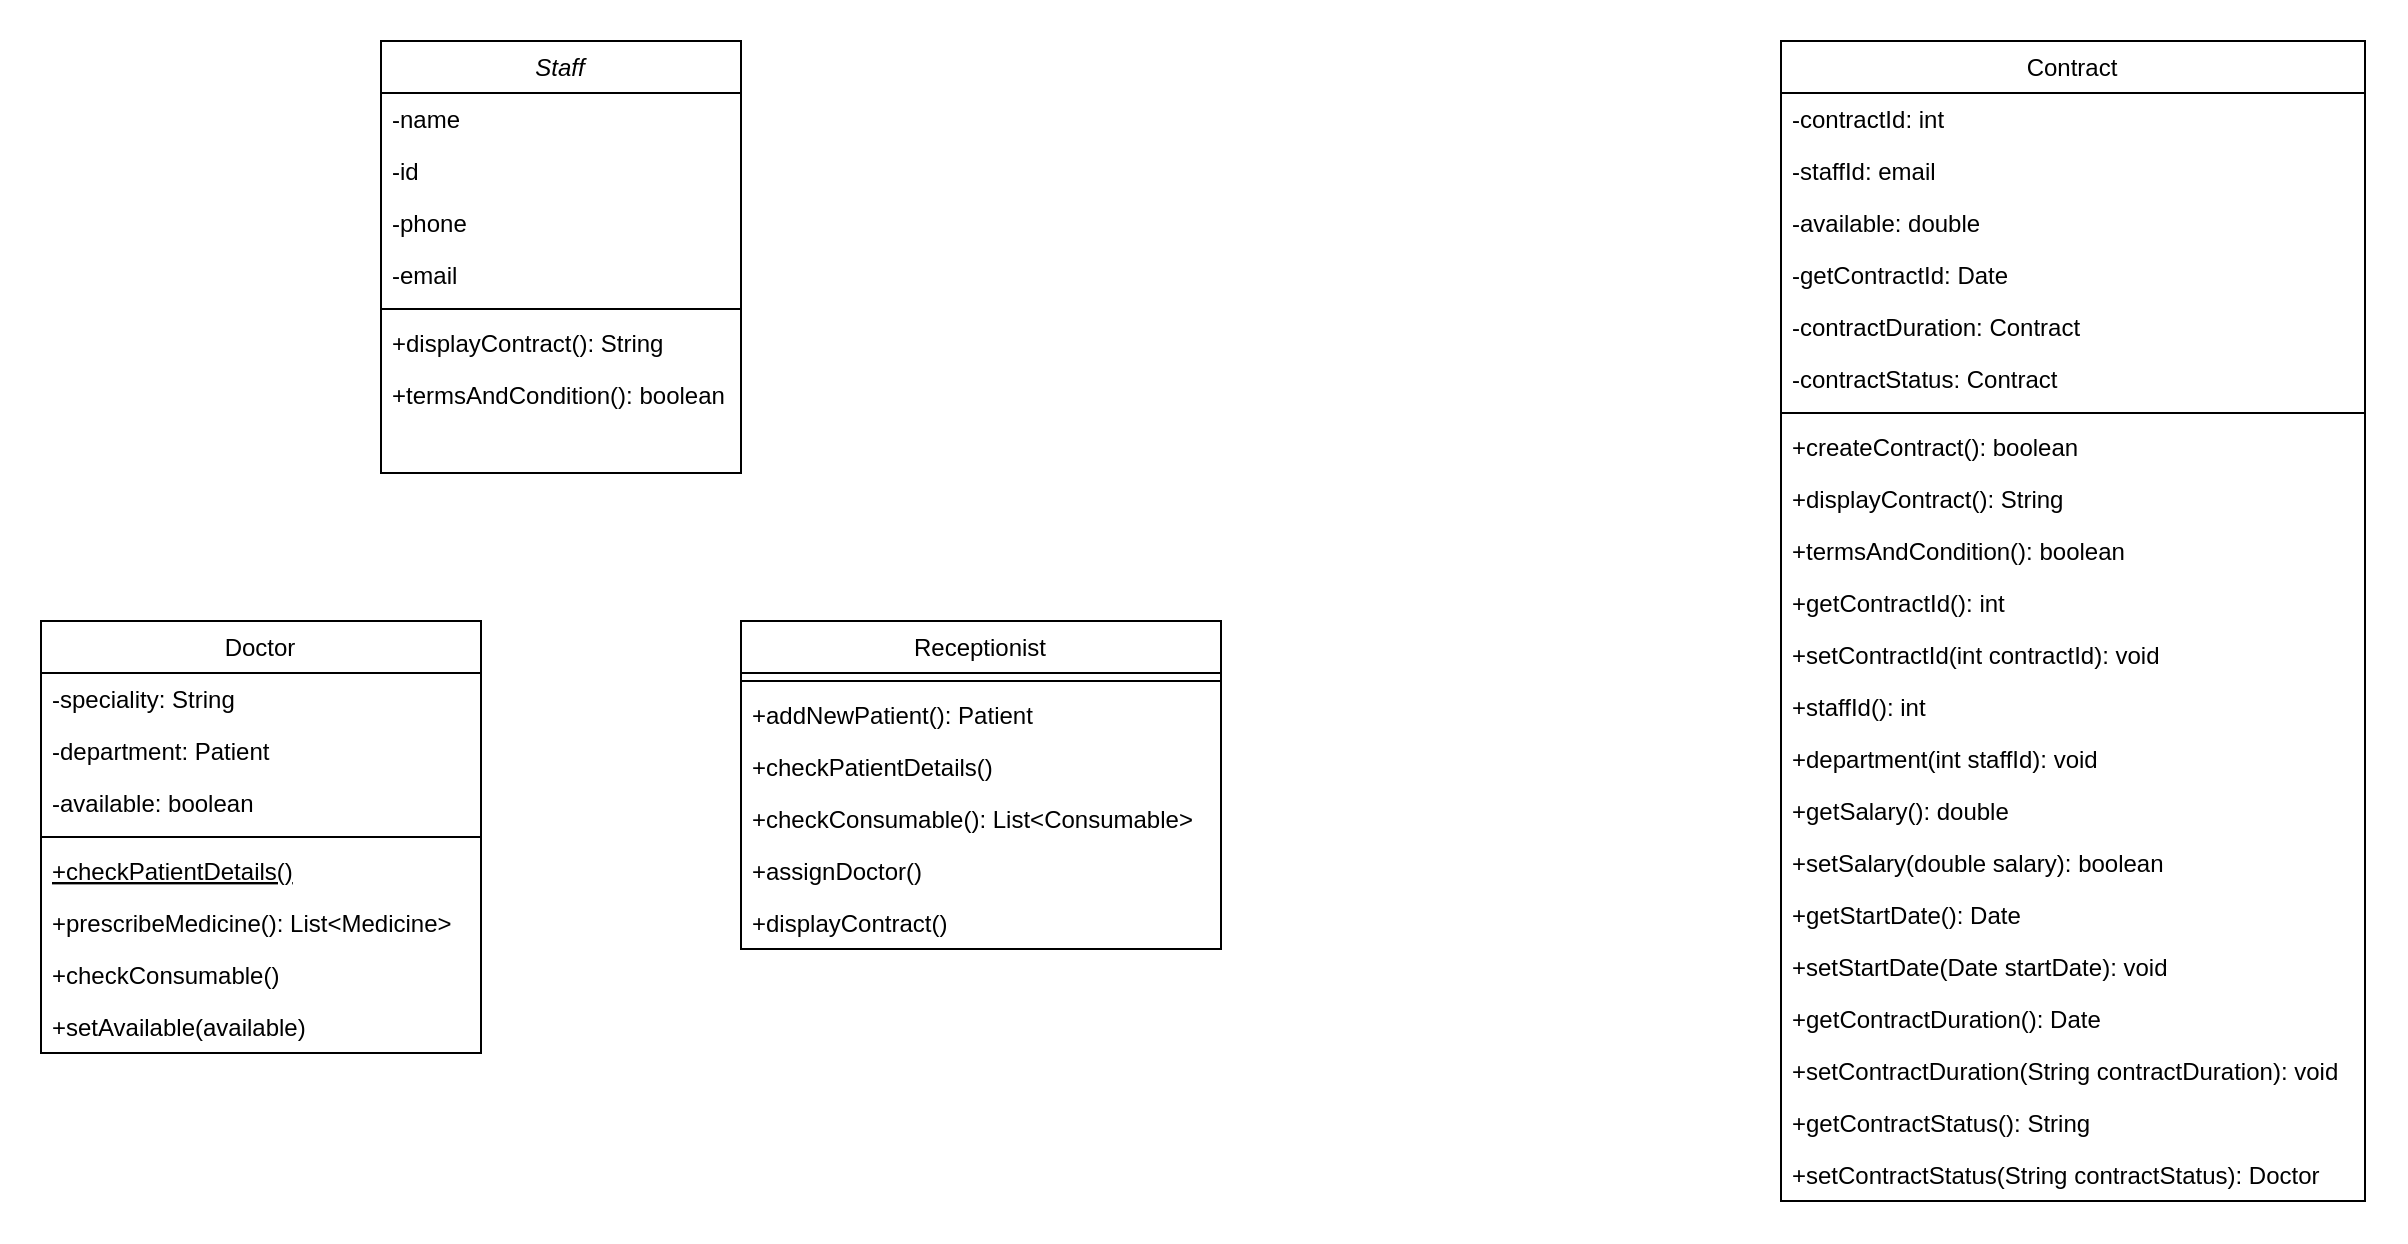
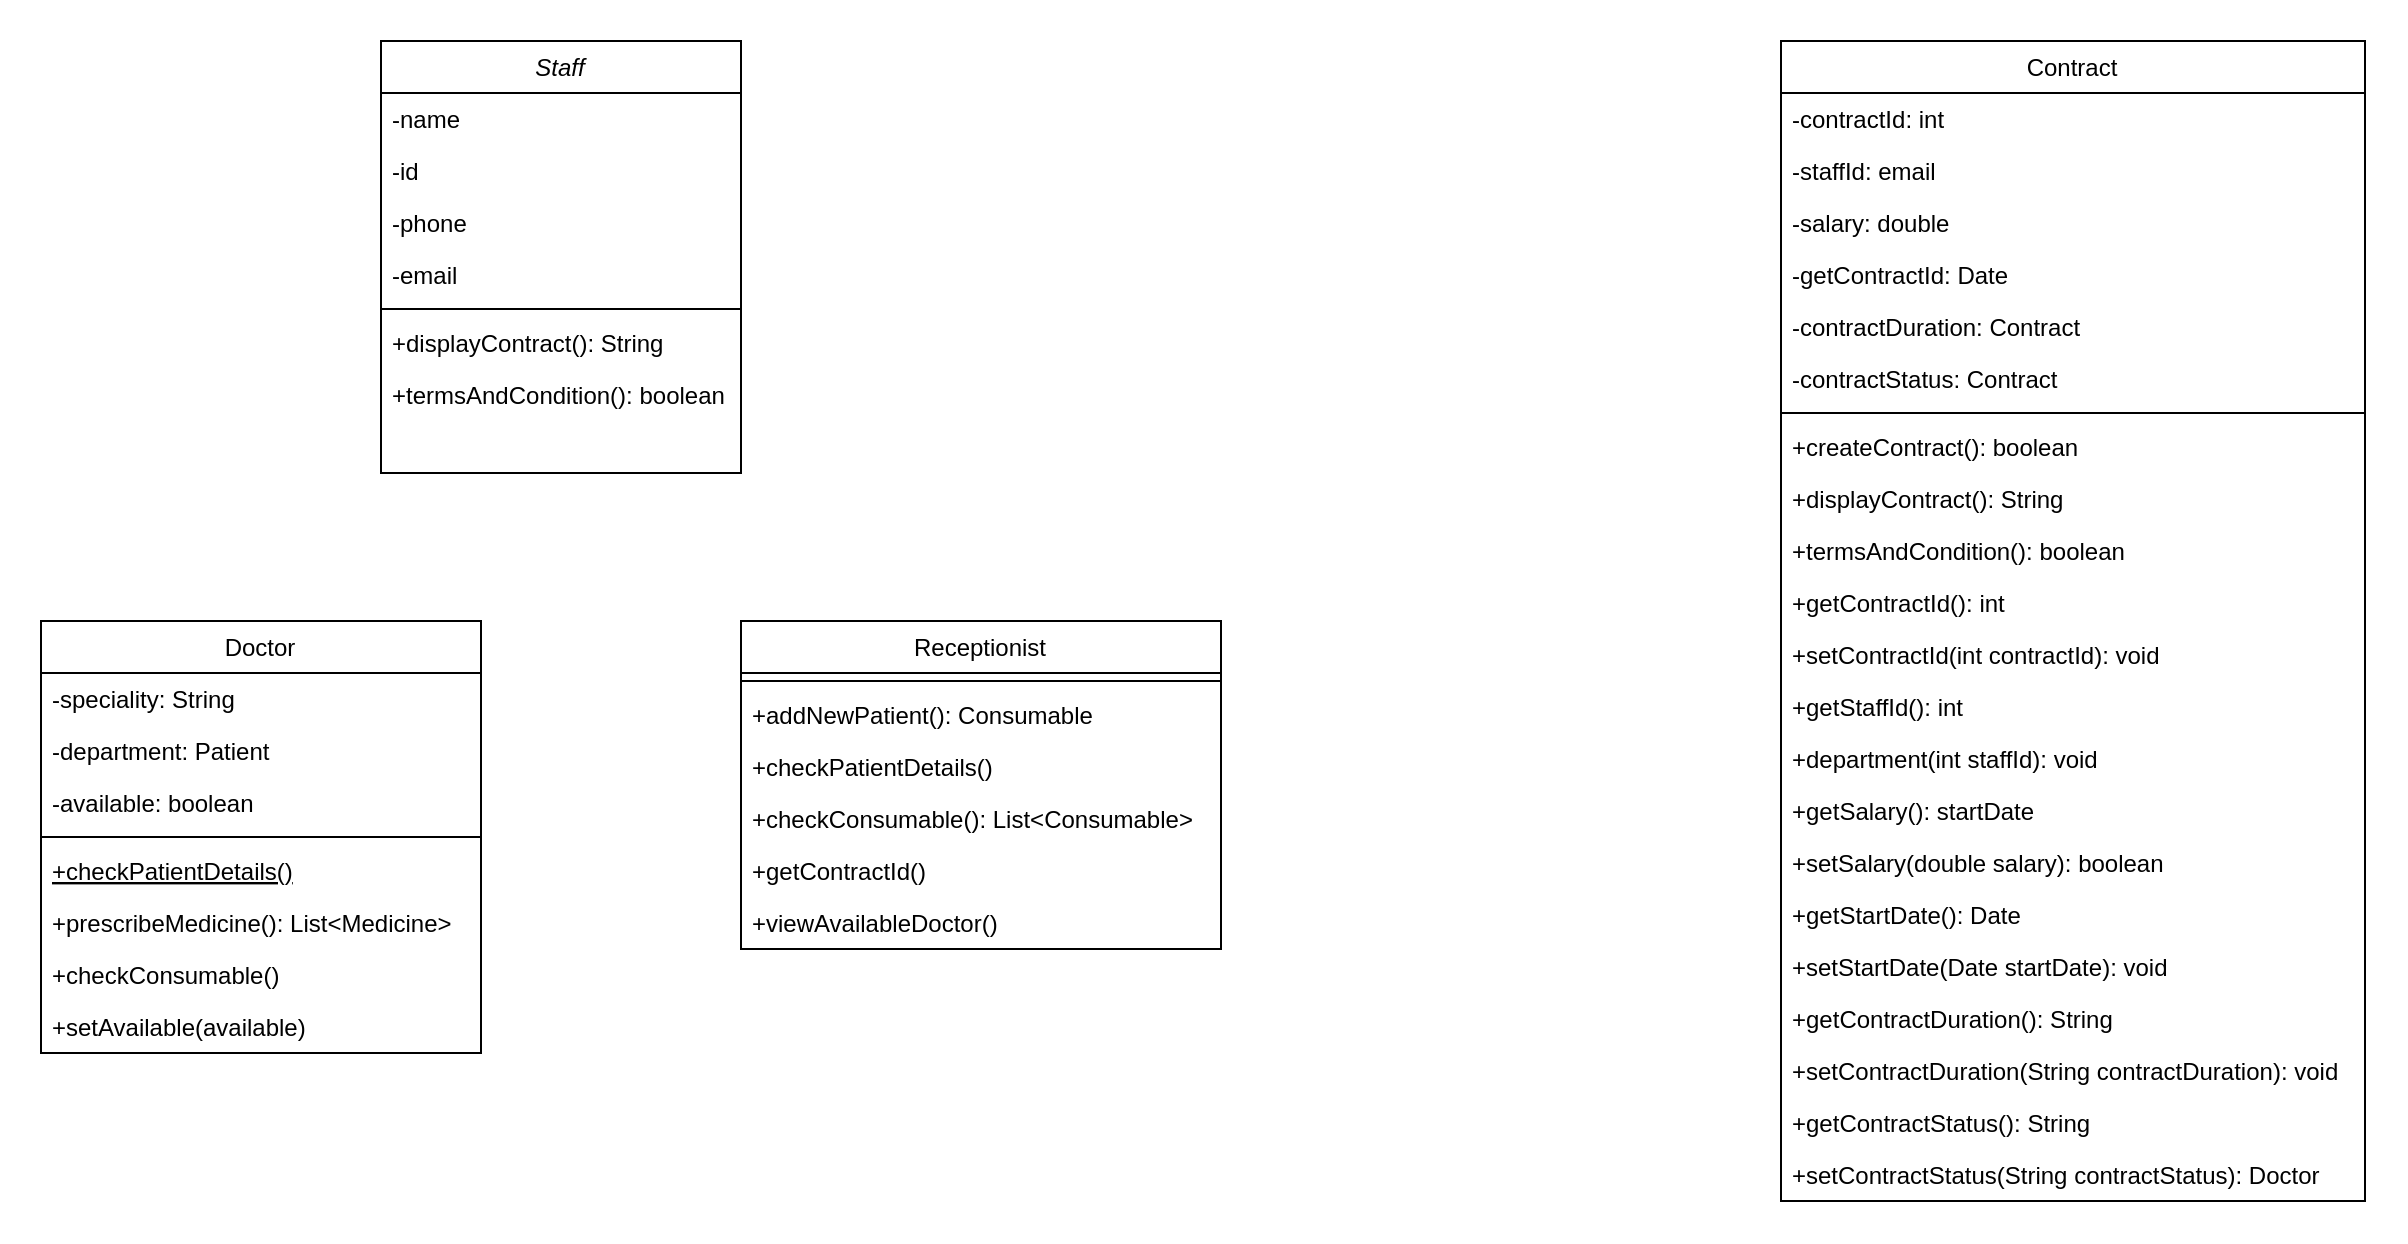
node "-available: double": label "-available: double" -> "-salary: double"
node "+staffId(): int": label "+staffId(): int" -> "+getStaffId(): int"
node "+addNewPatient(): Patient": label "+addNewPatient(): Patient" -> "+addNewPatient(): Consumable"
node "+getSalary(): double": label "+getSalary(): double" -> "+getSalary(): startDate"
node "+assignDoctor()": label "+assignDoctor()" -> "+getContractId()"
node "+displayContract()": label "+displayContract()" -> "+viewAvailableDoctor()"
node "+getContractDuration(): Date": label "+getContractDuration(): Date" -> "+getContractDuration(): String"
